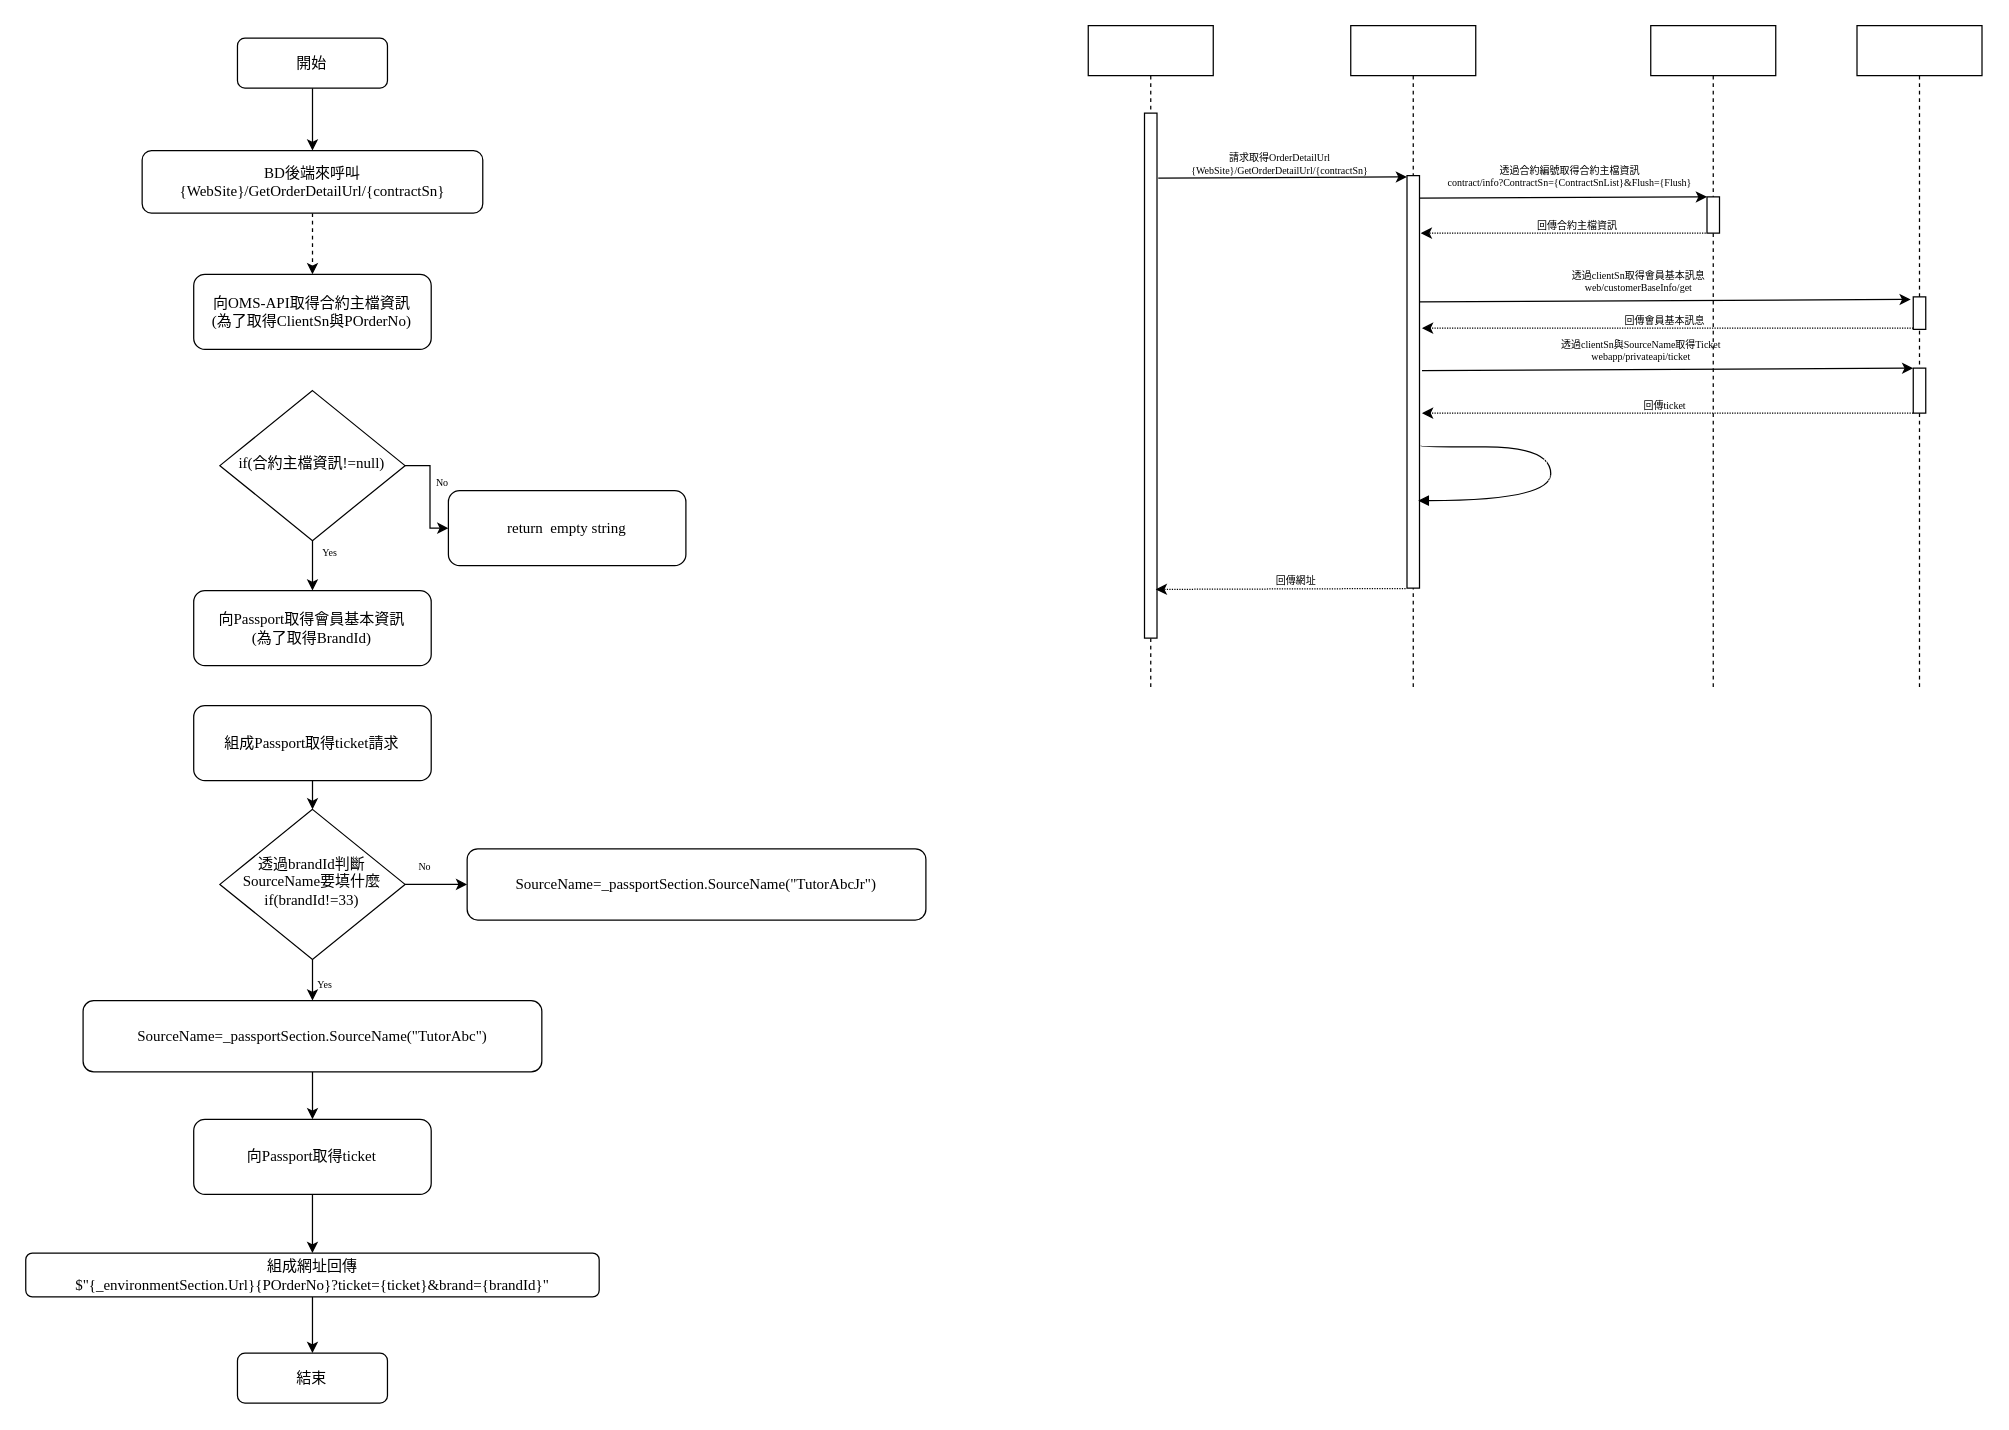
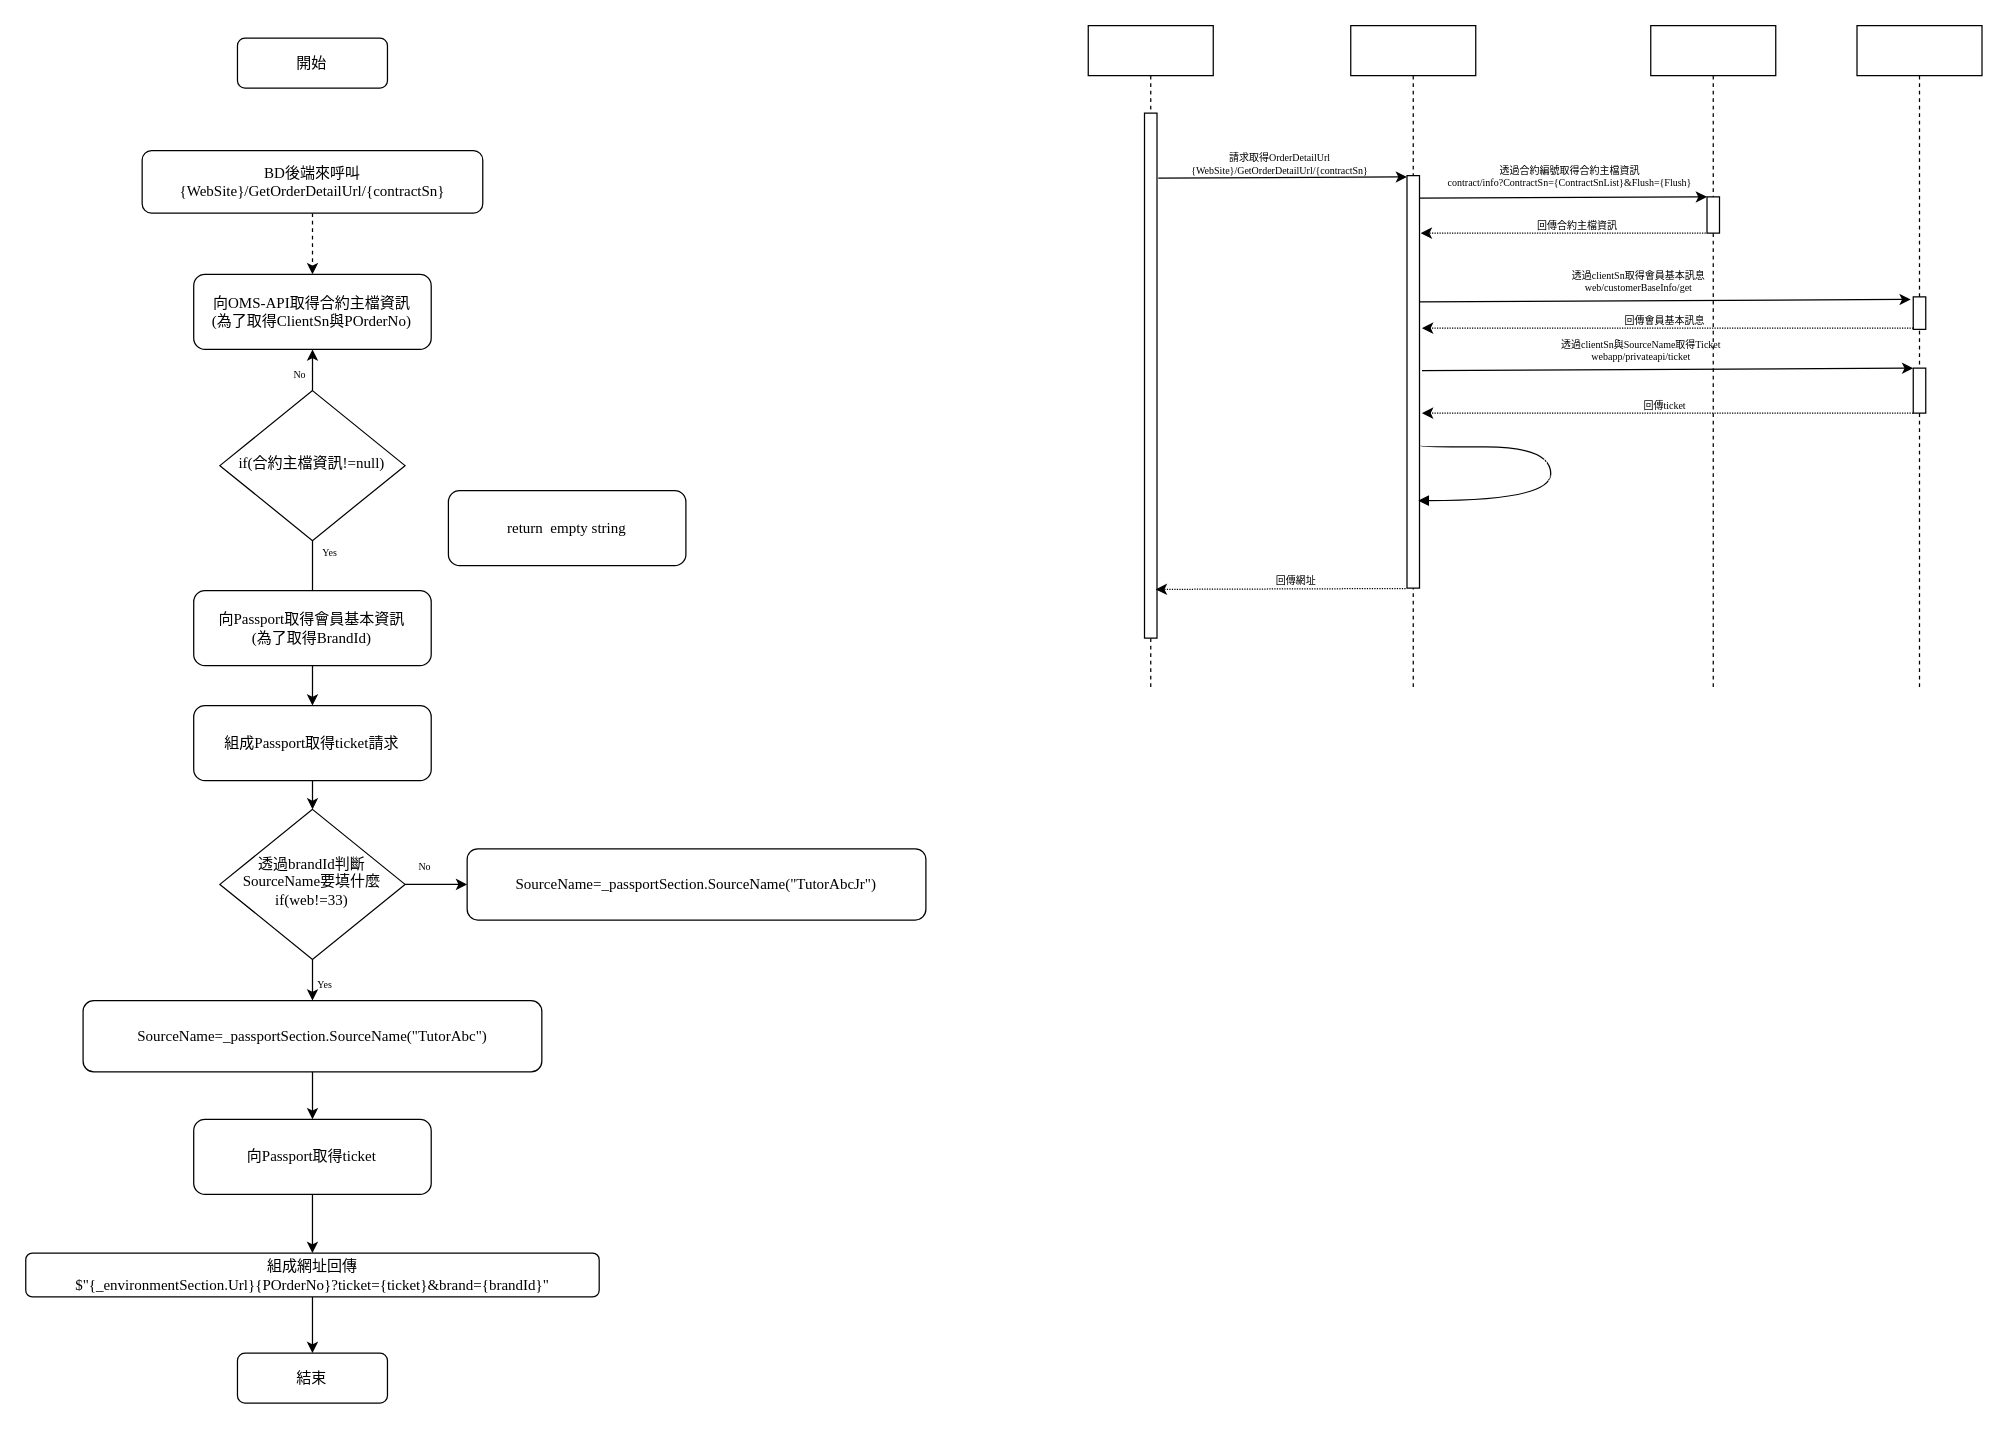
edge "開始" -> "BD後端來呼叫 {WebSite}/GetOrderDetailUrl/{contractSn}": removed
edge "if(合約主檔資訊!=null)" -> "return empty string": now "if(合約主檔資訊!=null)" -> "向OMS-API取得合約主檔資訊 (為了取得ClientSn與POrderNo)"
edge "if(合約主檔資訊!=null)" -> "向Passport取得會員基本資訊 (為了取得BrandId)": arrowhead classic -> none
edge "向Passport取得會員基本資訊 (為了取得BrandId)" -> "組成Passport取得ticket請求": added
node "透過brandId判斷SourceName要填什麼 if(brandId!=33)": label "透過brandId判斷SourceName要填什麼 if(brandId!=33)" -> "透過brandId判斷SourceName要填什麼 if(web!=33)"
